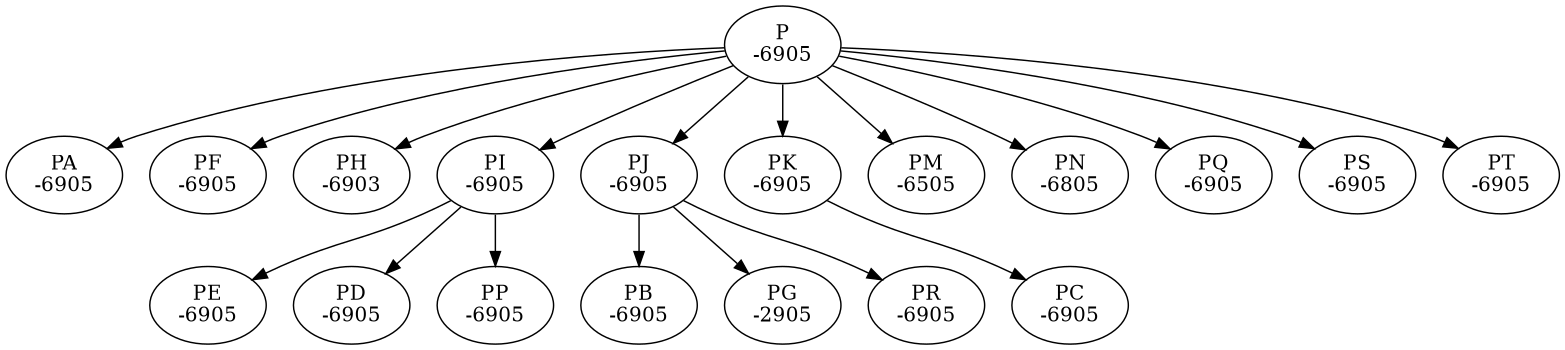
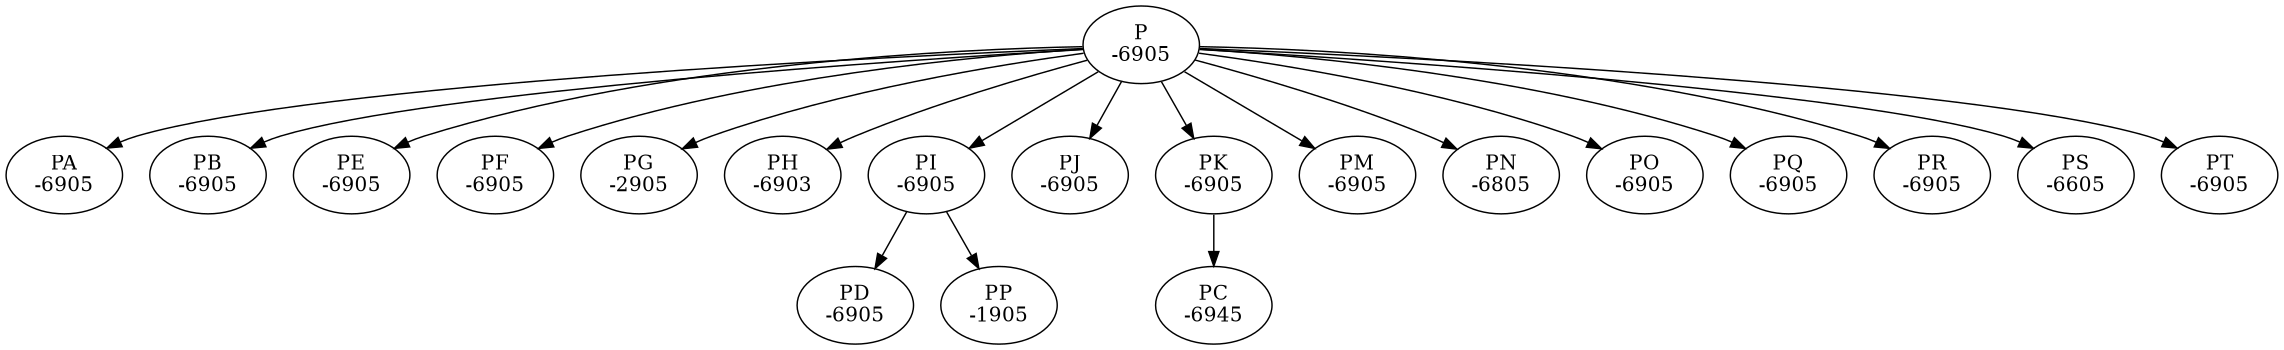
node "PM -6505": label "PM -6505" -> "PM -6905"
node "PS -6905": label "PS -6905" -> "PS -6605"
node "PO -6905": added
edge "PJ -6905" -> "PB -6905": now "P -6905" -> "PB -6905"
edge "PJ -6905" -> "PG -2905": now "P -6905" -> "PG -2905"
edge "PI -6905" -> "PE -6905": now "P -6905" -> "PE -6905"
edge "PJ -6905" -> "PR -6905": now "P -6905" -> "PR -6905"
node "PP -6905": label "PP -6905" -> "PP -1905"
node "PC -6905": label "PC -6905" -> "PC -6945"
